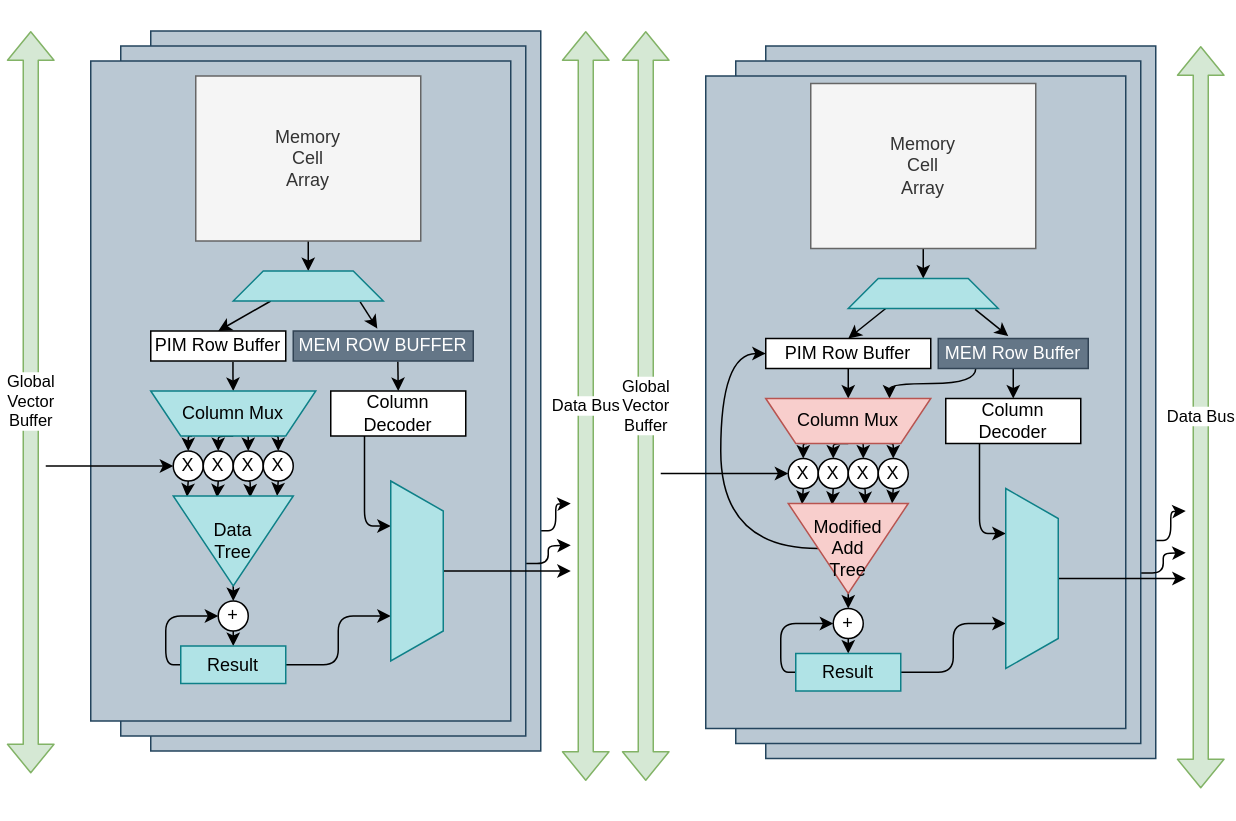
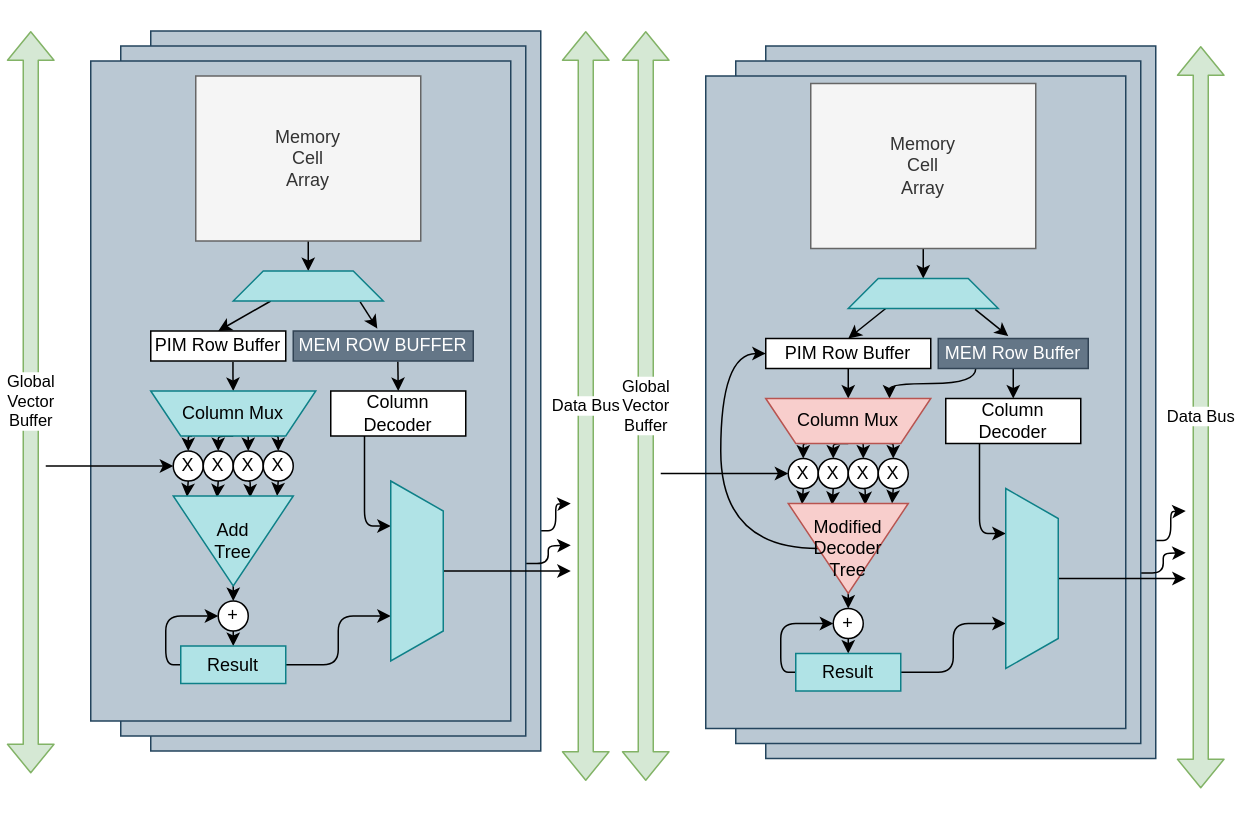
node "Data Tree": label "Data Tree" -> "Add Tree"
node "Modified Add Tree": label "Modified Add Tree" -> "Modified Decoder Tree"
